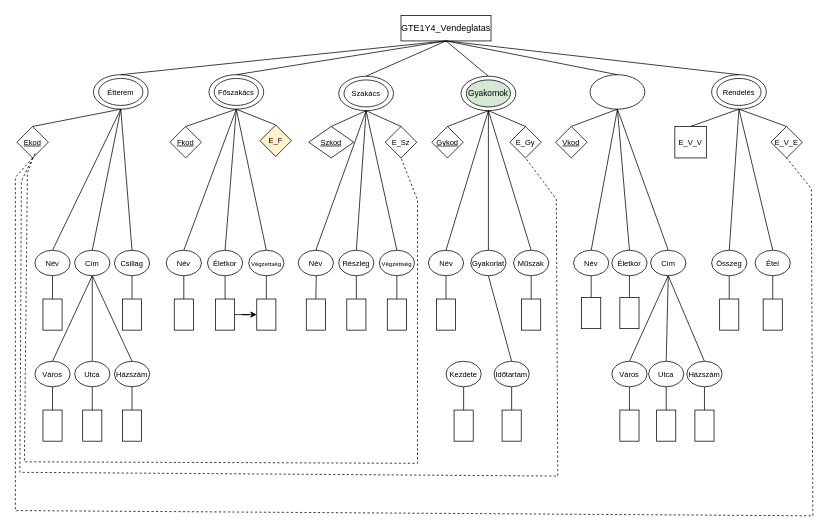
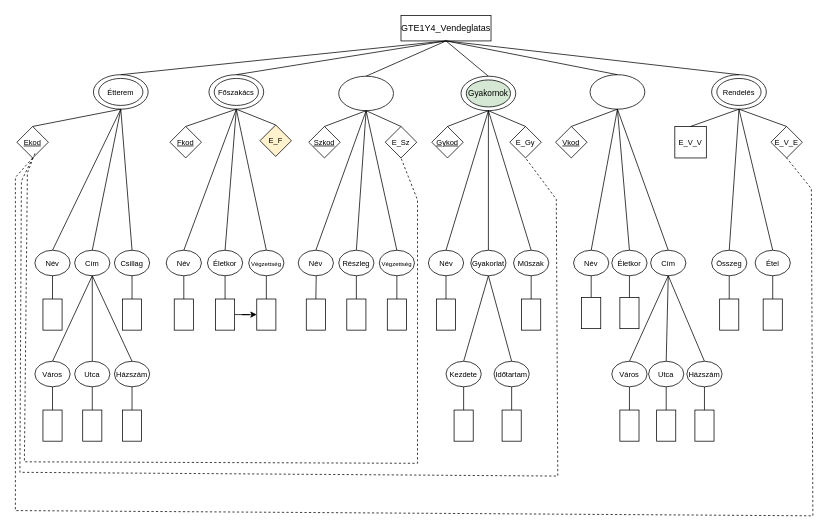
node "Szakács": removed
node "Szkod": size 45x32 -> 32x32
edge "Gyakorlat" -- "Kezdete": added
